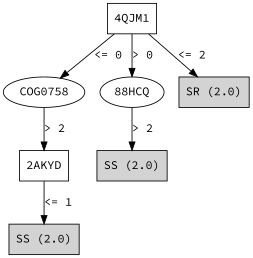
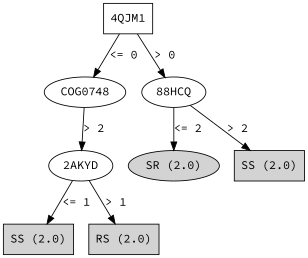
edge "4QJM1" -> "SR (2.0)": now "88HCQ" -> "SR (2.0)"
node "COG0758": label "COG0758" -> "COG0748"
node "SR (2.0)": shape box -> ellipse
node "2AKYD": shape box -> ellipse
node "RS (2.0)": added
